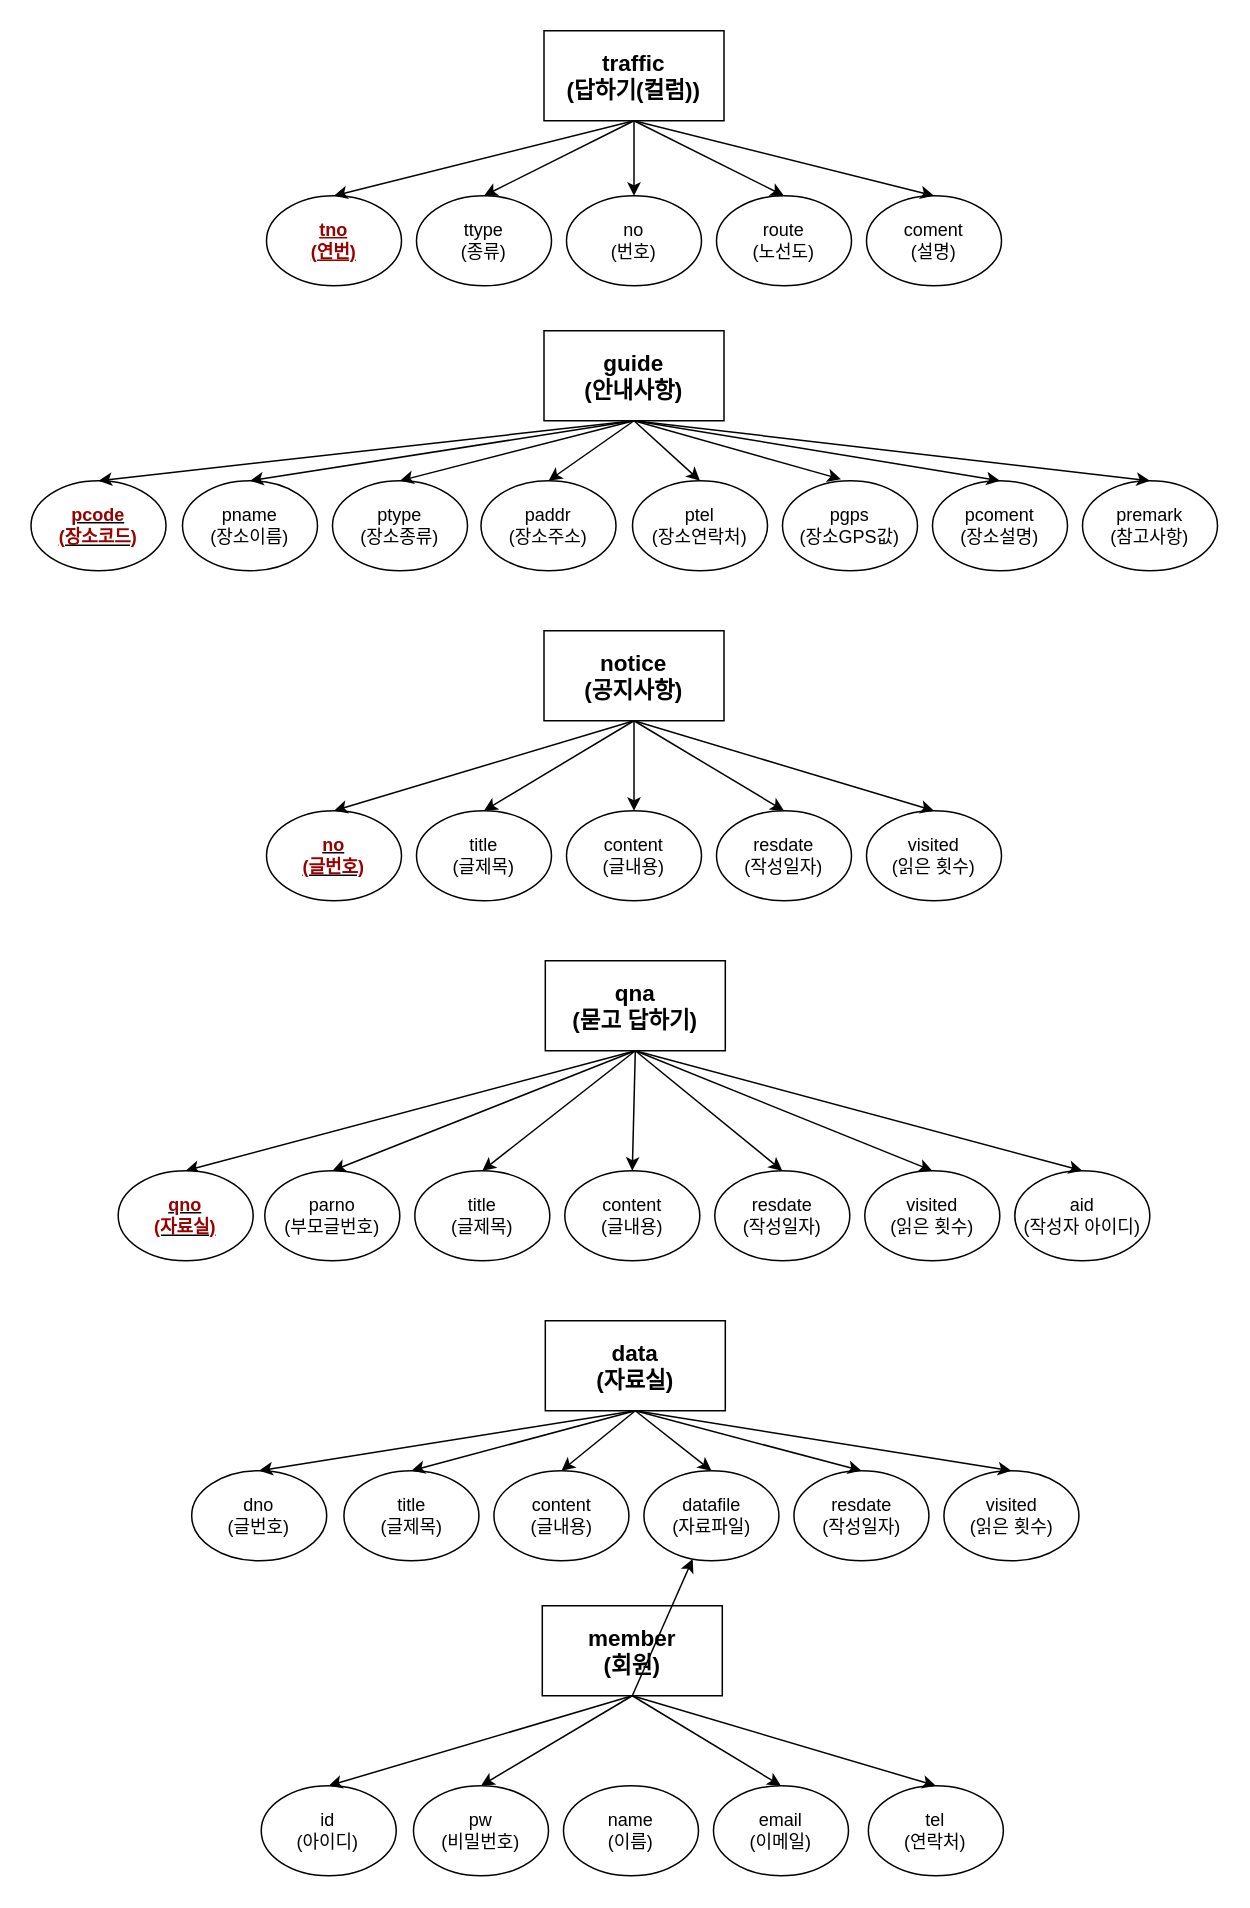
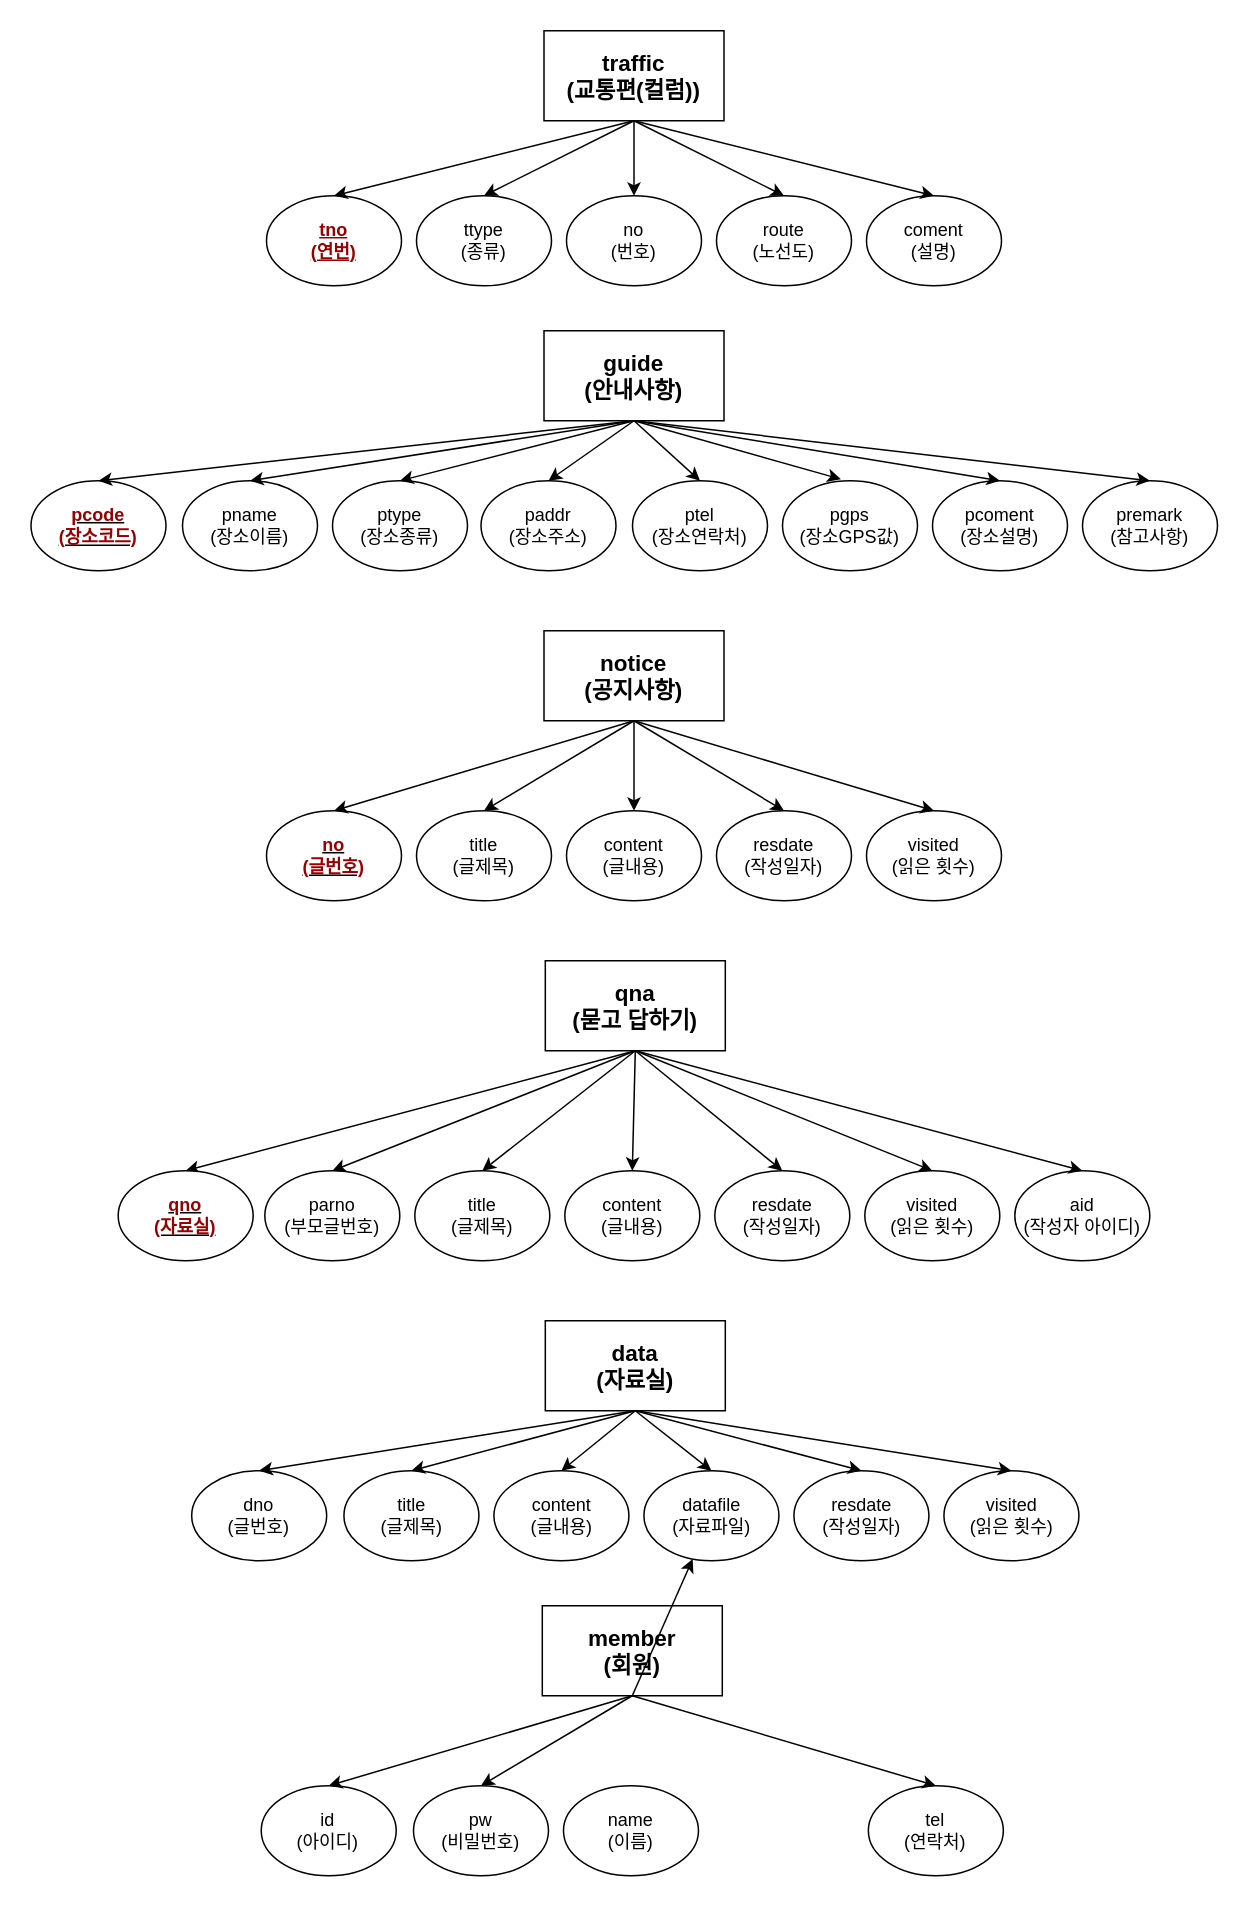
node "traffic (답하기(컬럼))": label "traffic (답하기(컬럼))" -> "traffic (교통편(컬럼))"
edge "member (회원)" -> "email (이메일)": removed
node "email (이메일)": removed
